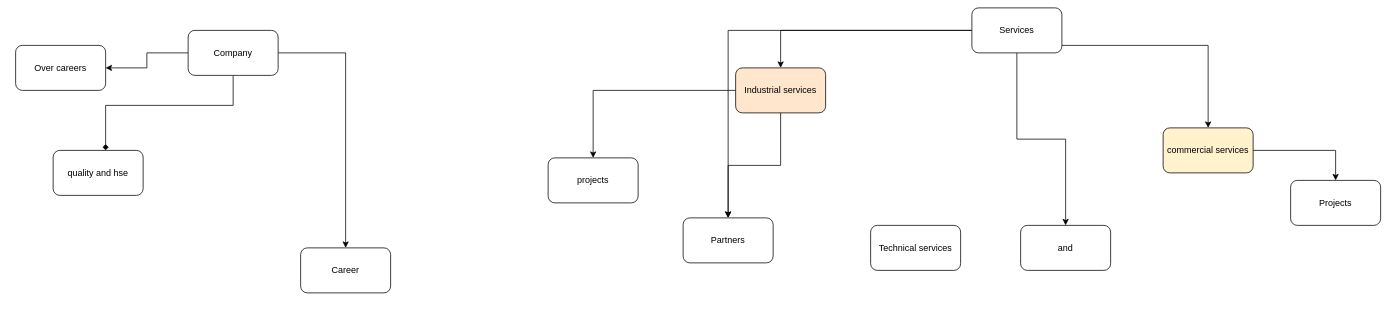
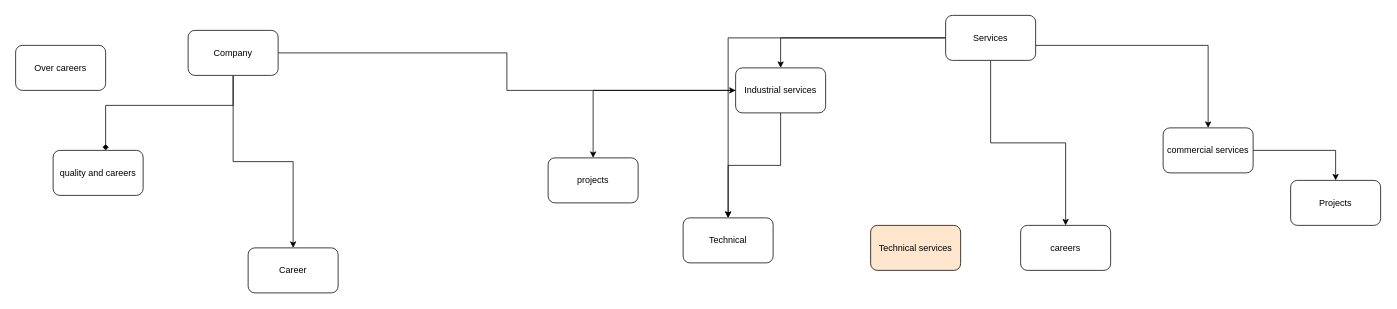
node "Services": moved (1017, 30) -> (990, 38)
edge "Company" -> "Over careers": now "Company" -> "Industrial services"
node "Industrial services": fillcolor #ffe6cc -> #ffffff
node "commercial services": fillcolor #fff2cc -> #ffffff
node "quality and hse": label "quality and hse" -> "quality and careers"
node "Partners": label "Partners" -> "Technical"
node "Technical services": fillcolor #ffffff -> #ffe6cc
node "and": label "and" -> "careers"
node "Career": moved (345, 270) -> (293, 270)
